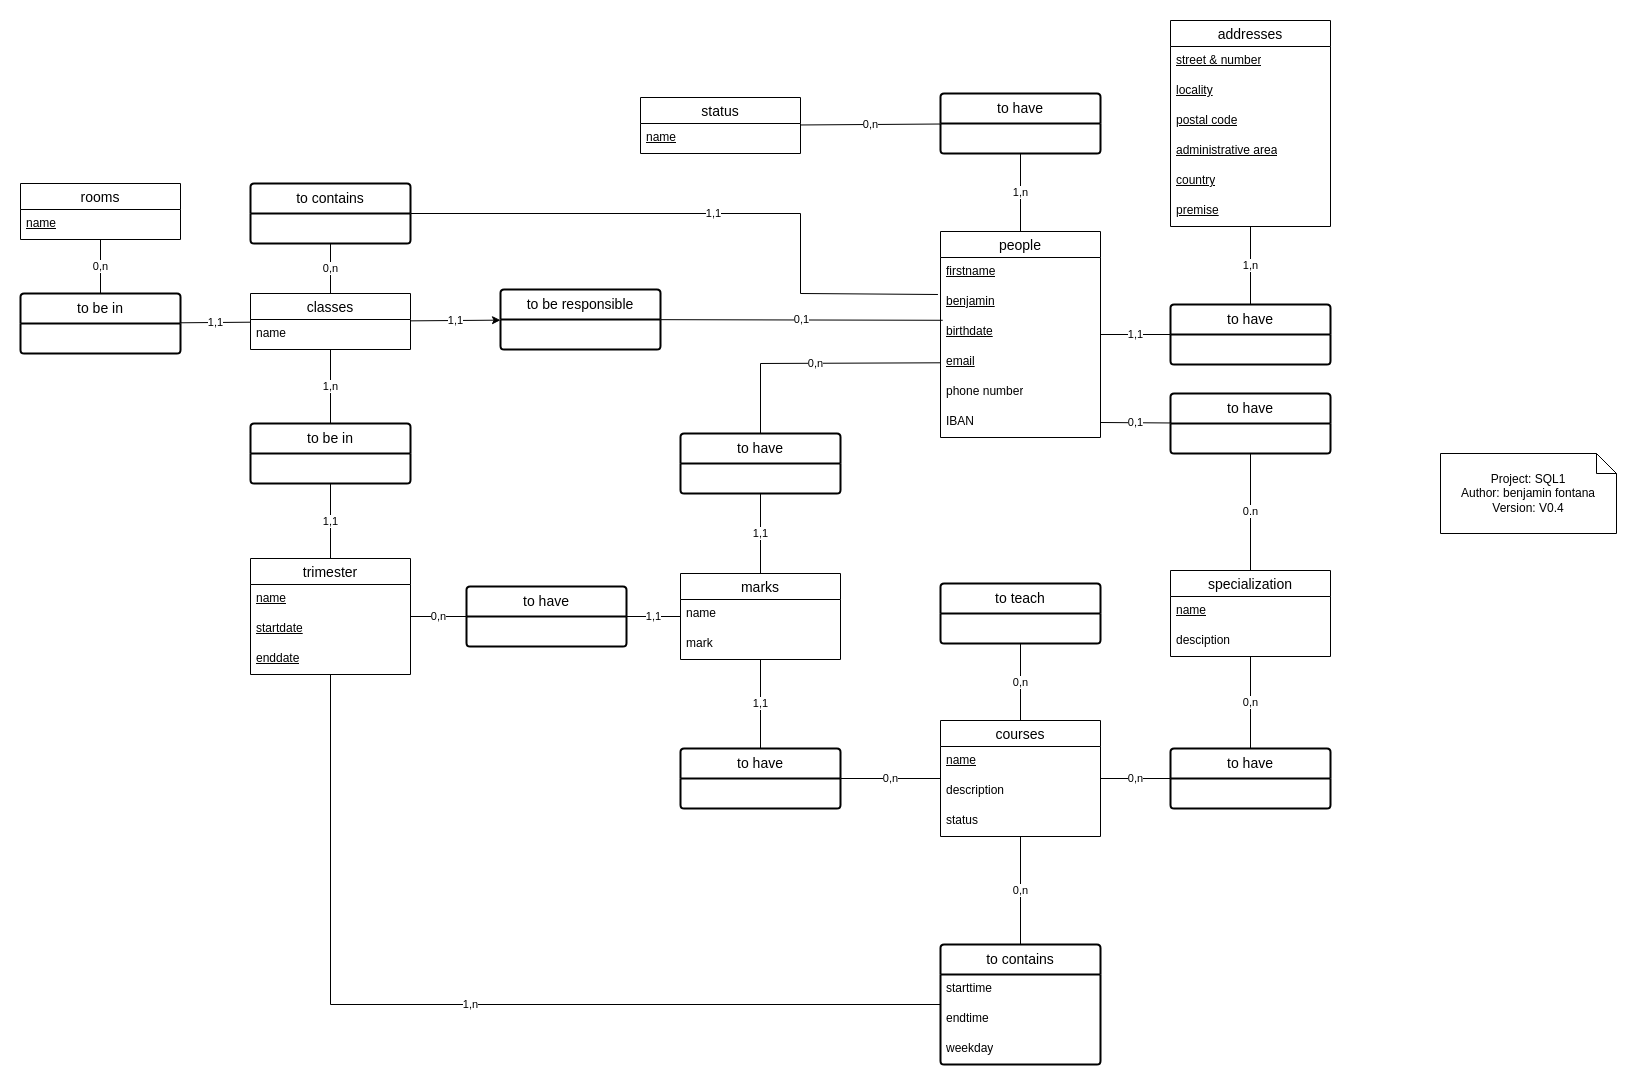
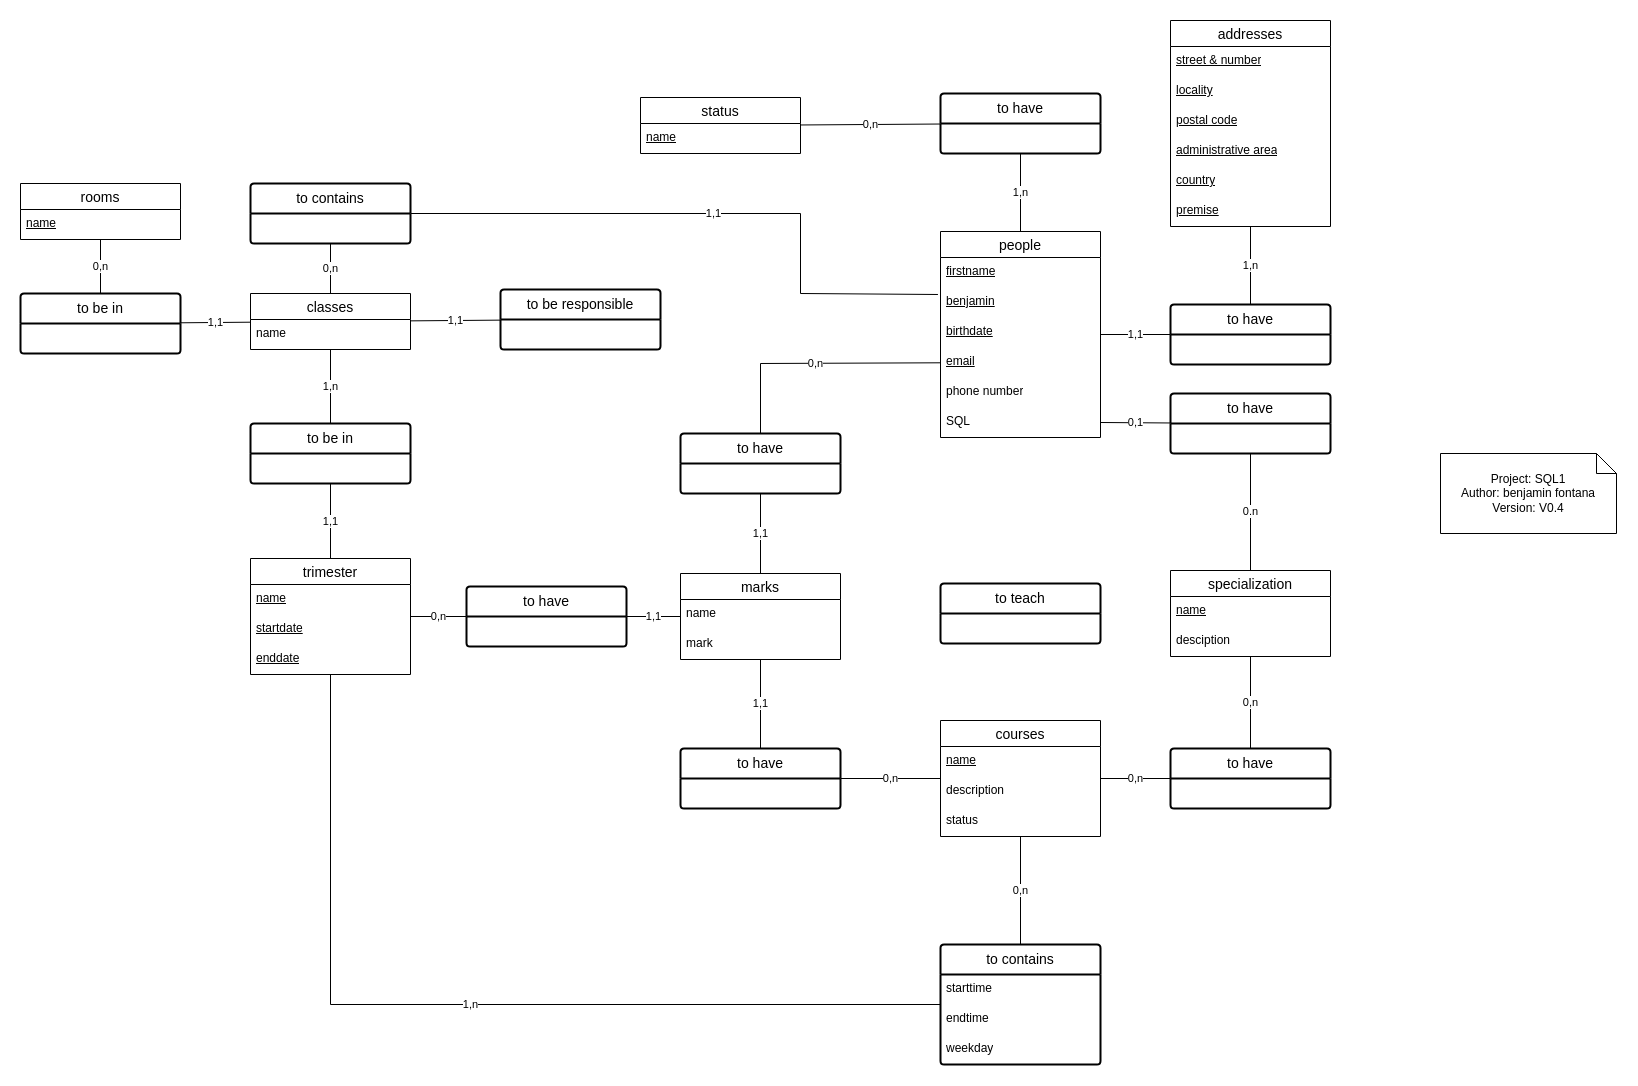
edge "classes" -> "to be responsible": arrowhead classic -> none
edge "to be responsible" -- "birthdate": removed, label "0,1"
node "IBAN": label "IBAN" -> "SQL"
edge "to teach" -- "courses": removed, label "0,n"
